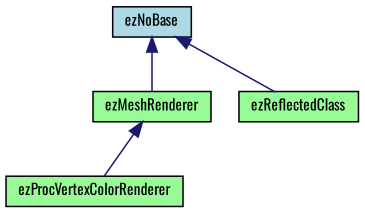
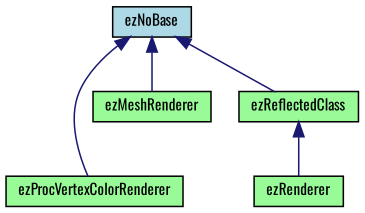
edge "ezProcVertexColorRenderer" -> "ezMeshRenderer": now "ezProcVertexColorRenderer" -> "ezNoBase"
node "ezRenderer": added
